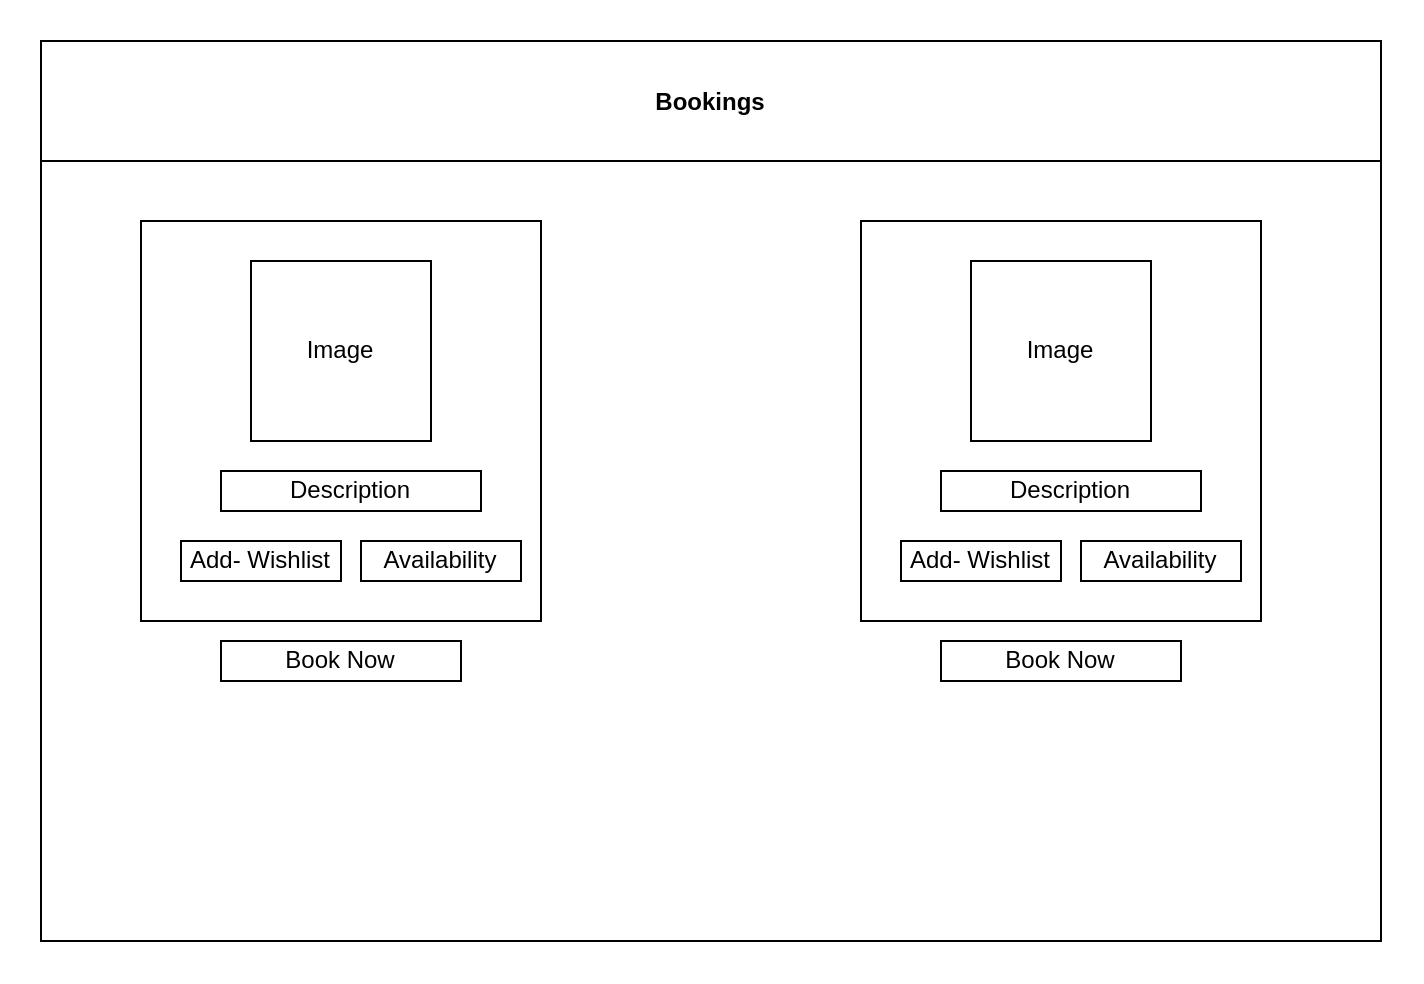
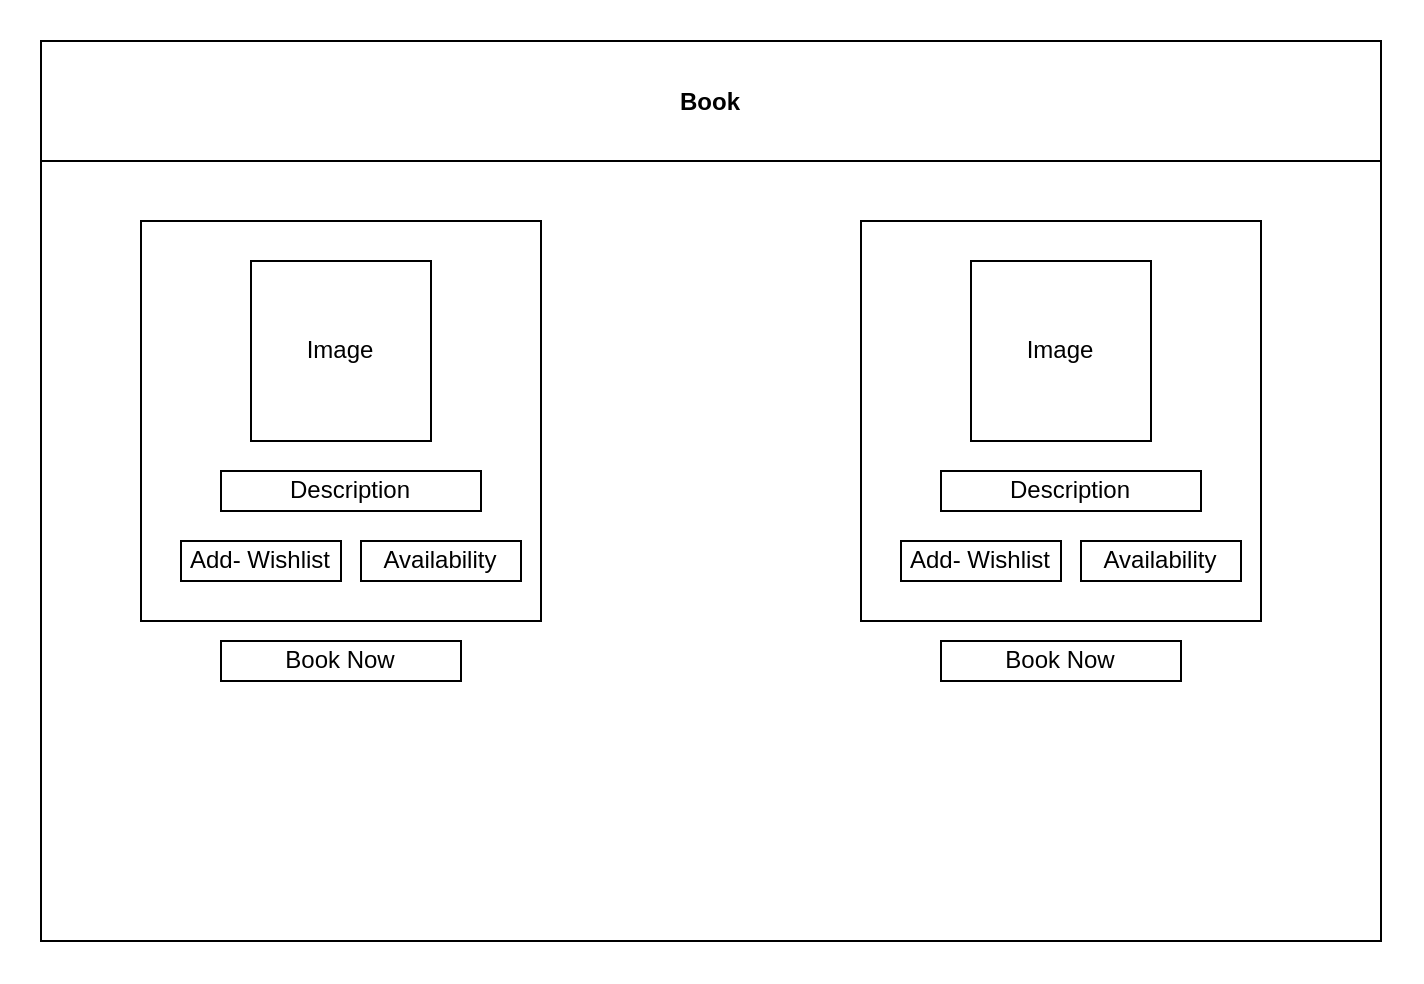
node "Bookings": label "Bookings" -> "Book"
